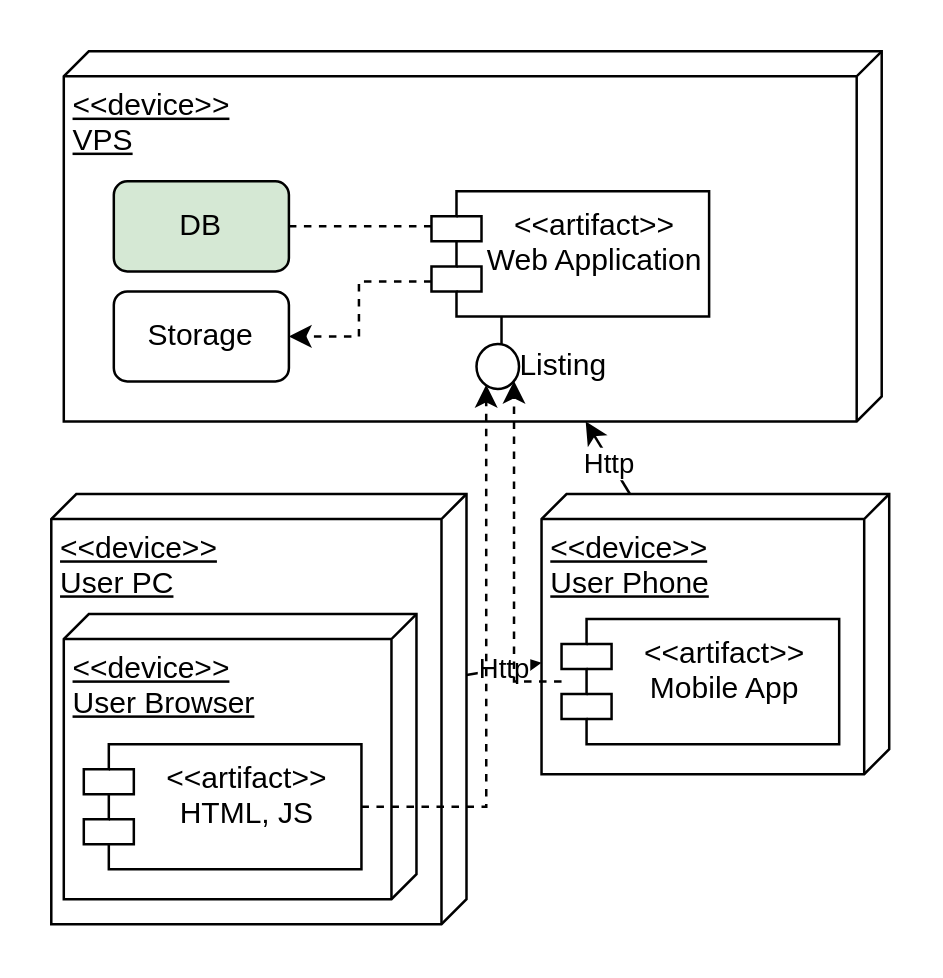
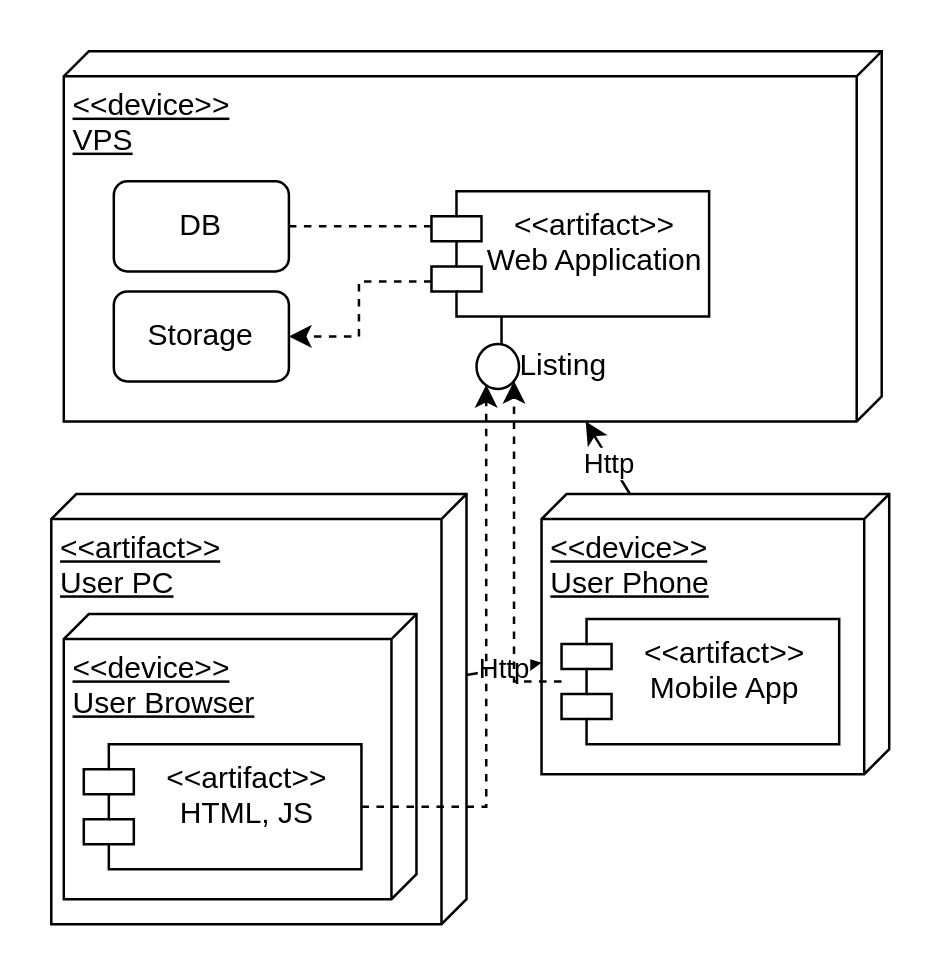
node "DB": fillcolor #d5e8d4 -> #ffffff
node "<<device>> User PC": label "<<device>> User PC" -> "<<artifact>> User PC"
